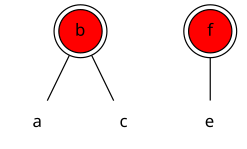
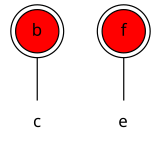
node "a": removed
